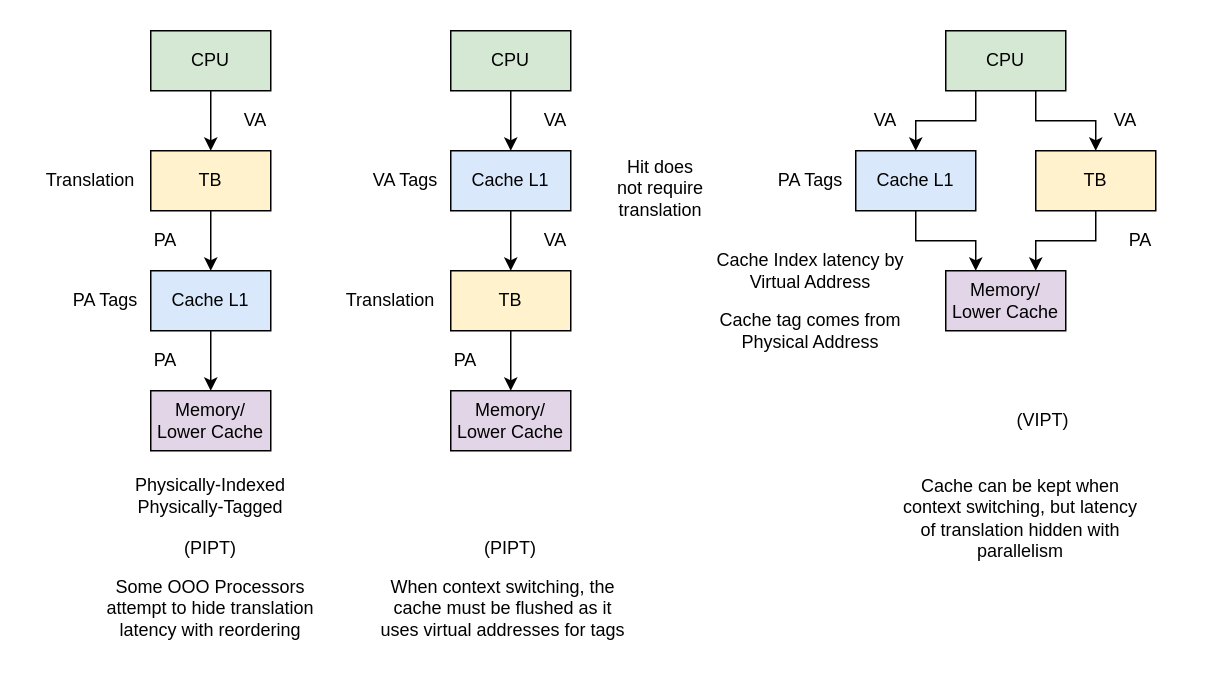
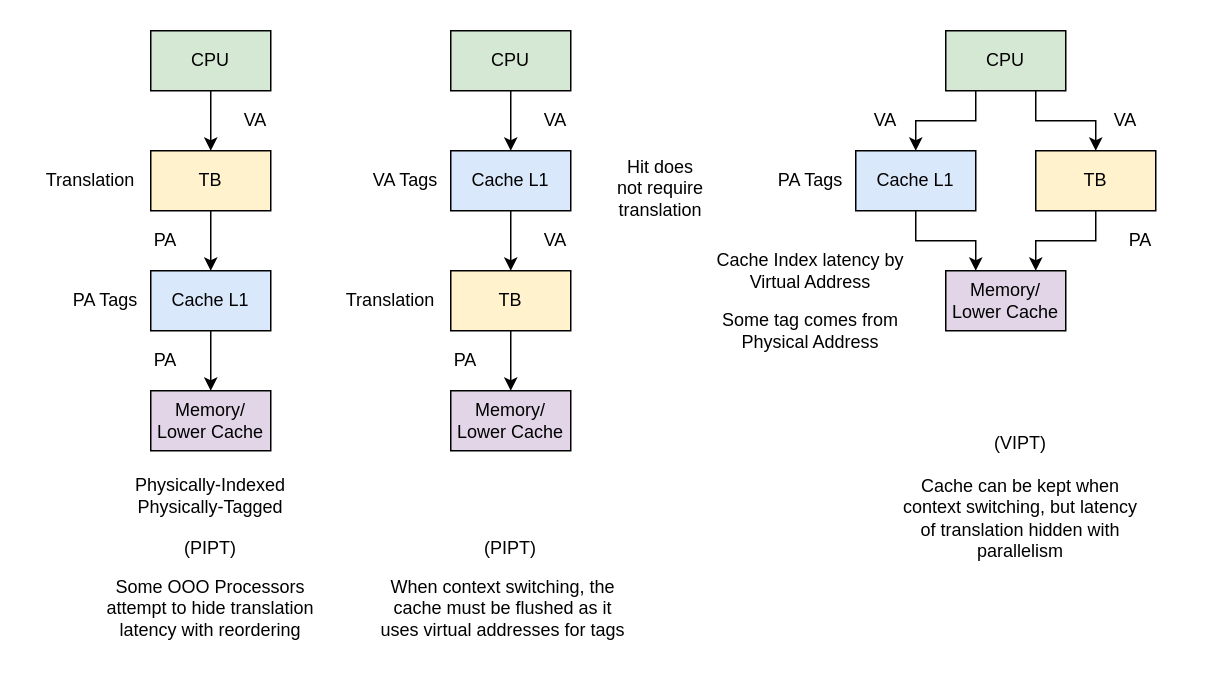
node "Cache tag comes from Physical Address": label "Cache tag comes from Physical Address" -> "Some tag comes from Physical Address"
node "(VIPT)": moved (1043, 421) -> (1021, 443)
